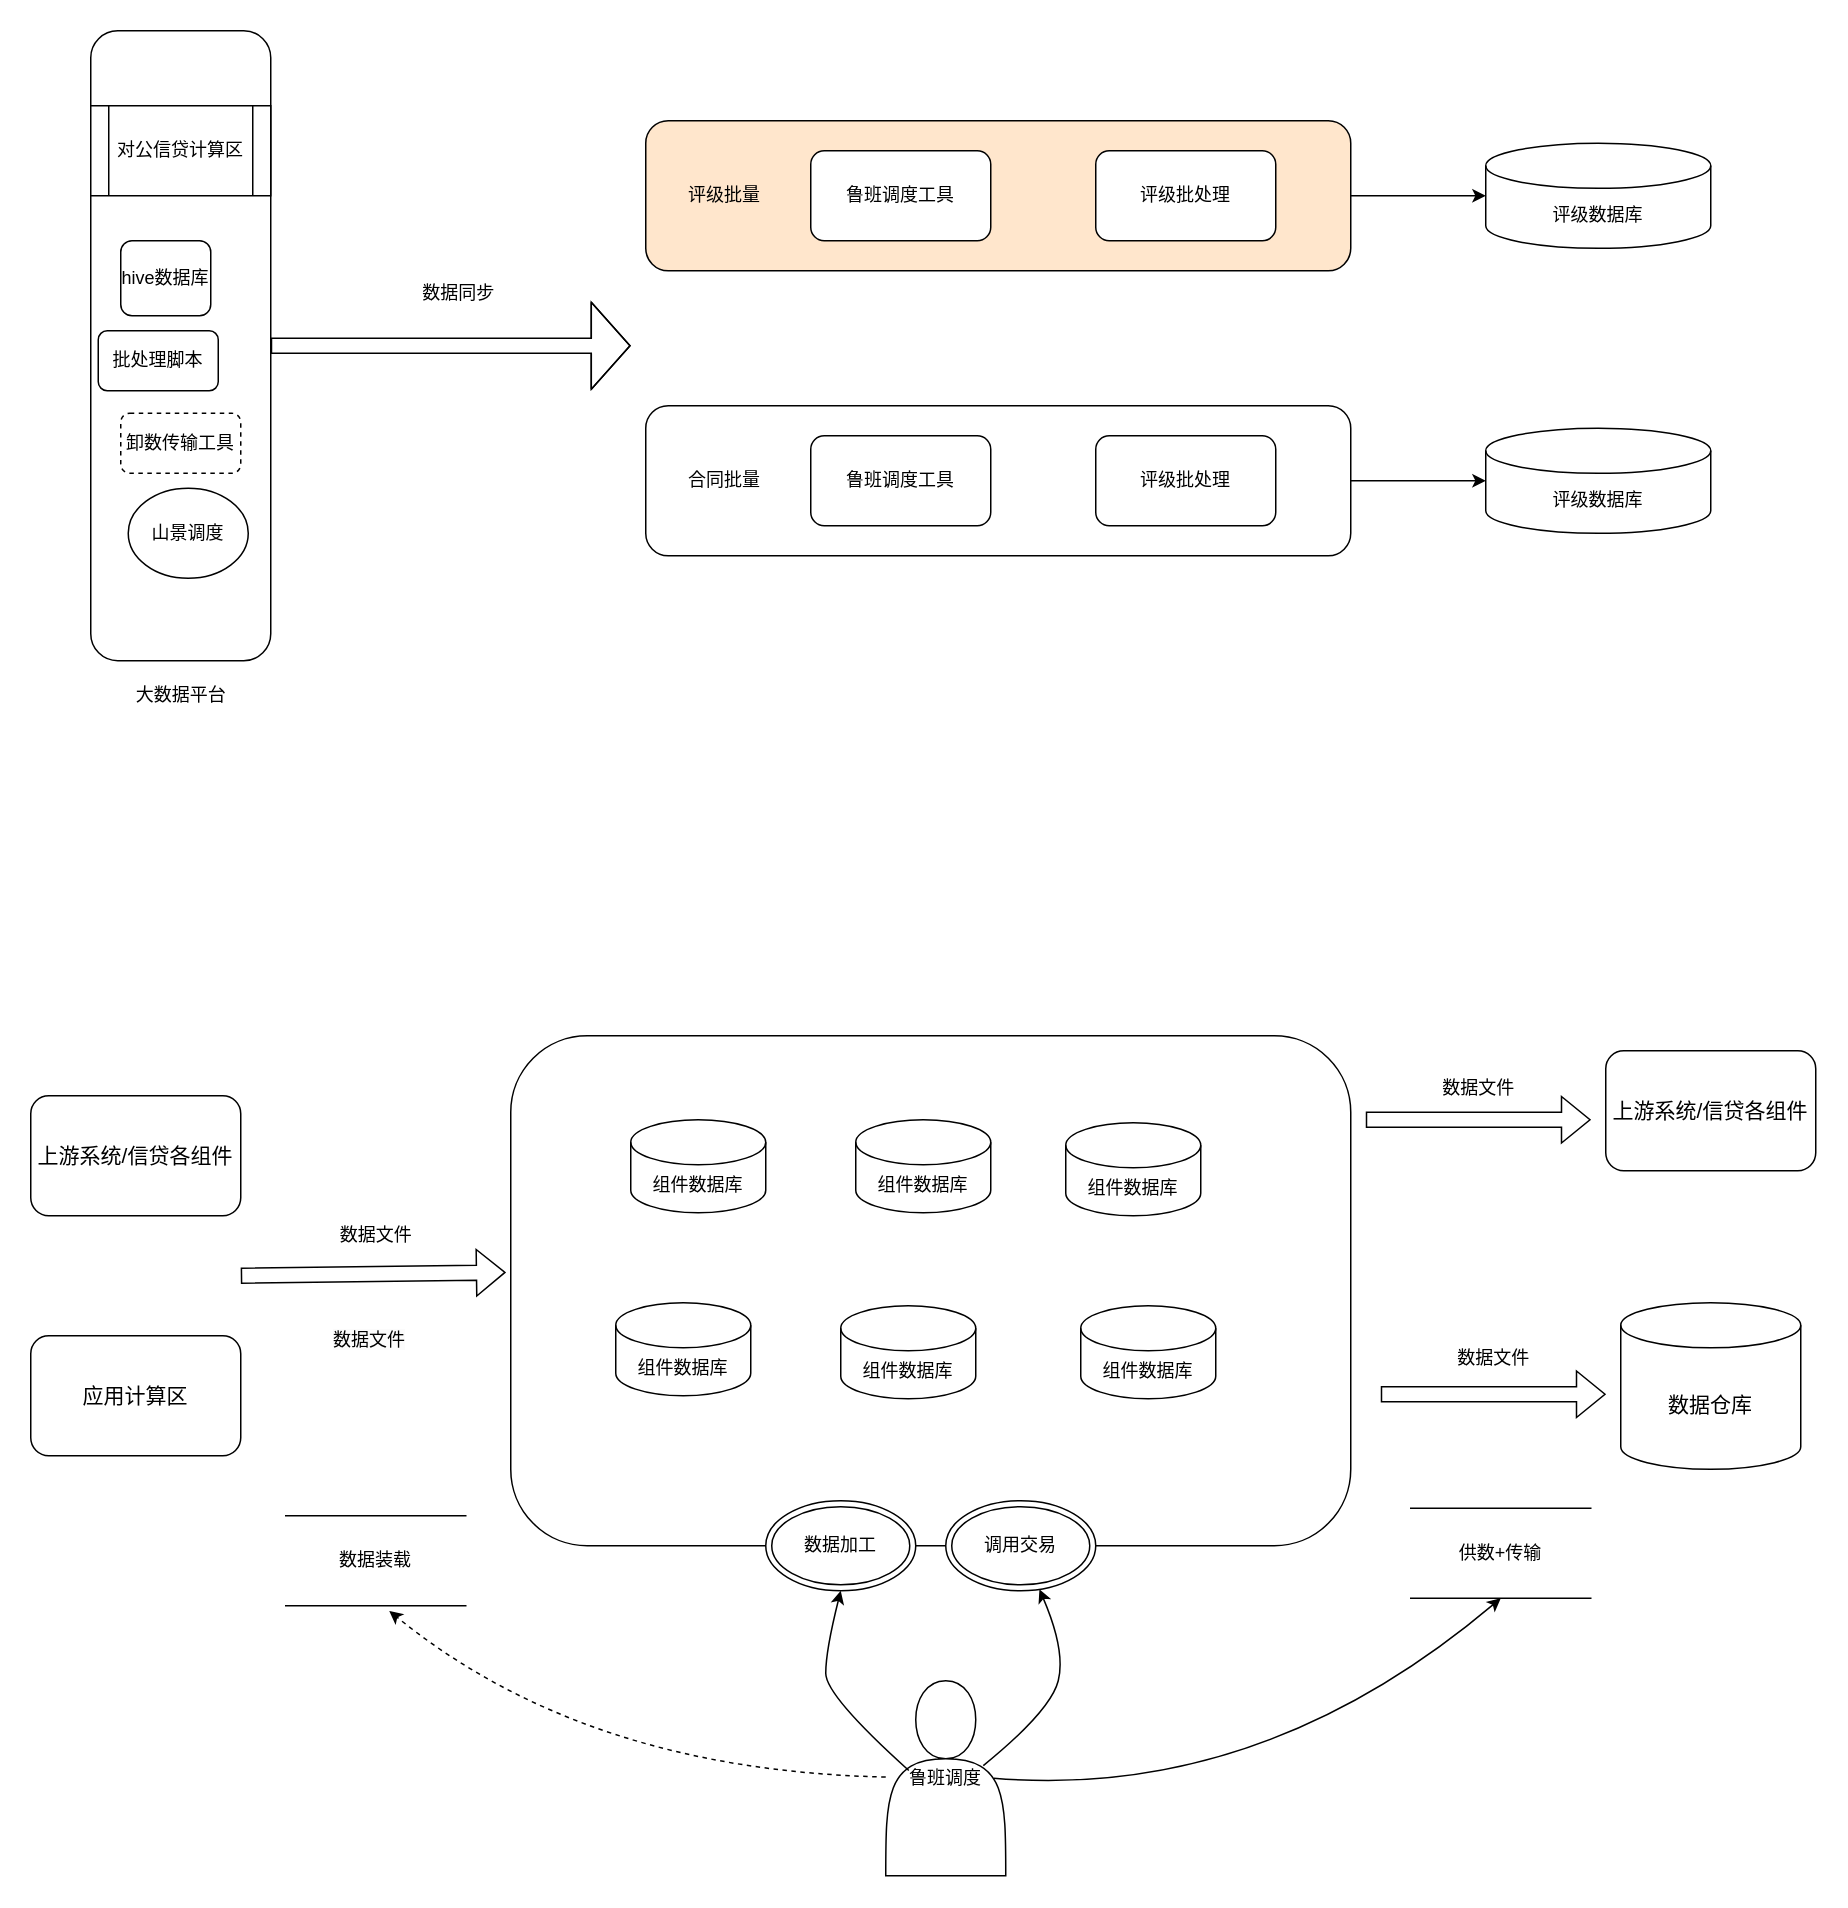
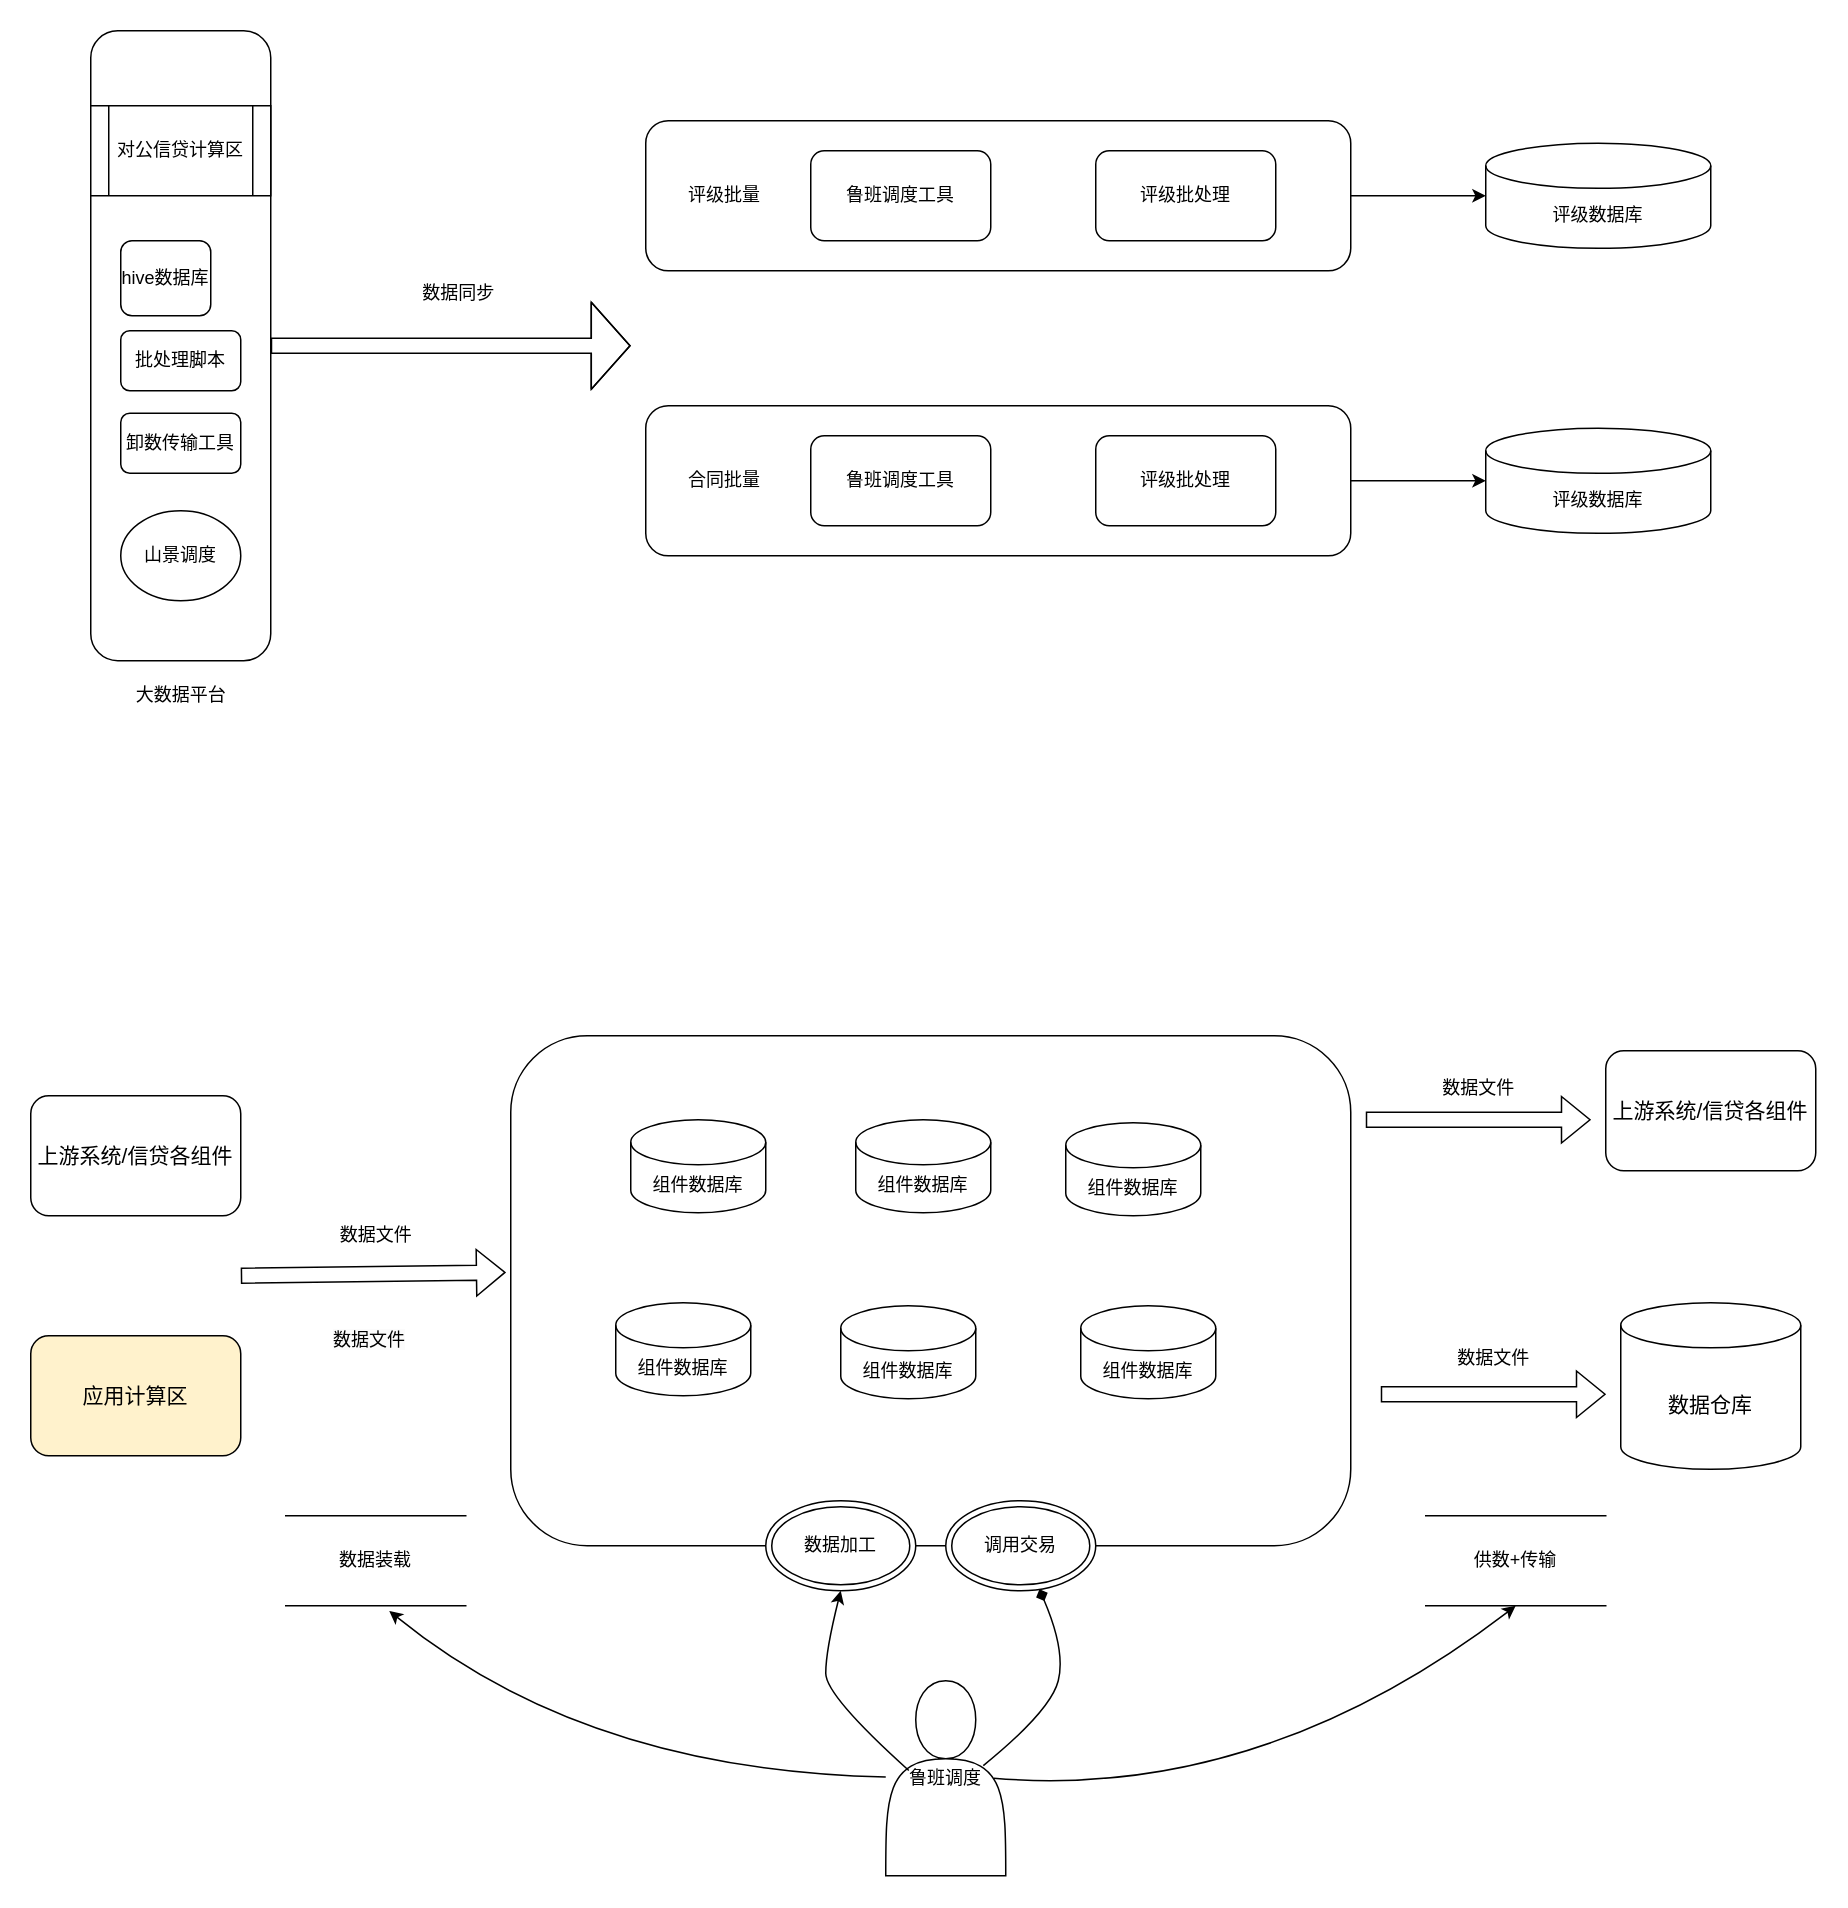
node "评级批量": fillcolor #ffe6cc -> #ffffff
node "批处理脚本": moved (158, 361) -> (181, 361)
node "卸数传输工具": style dashed -> solid
node "山景调度": moved (188, 533) -> (181, 556)
node "应用计算区": fillcolor #ffffff -> #fff2cc
node "供数+传输": moved (1501, 1553) -> (1516, 1561)
edge "鲁班调度" -> "调用交易": arrowhead classic -> diamond
edge "鲁班调度" -> "数据装载": style dashed -> solid
